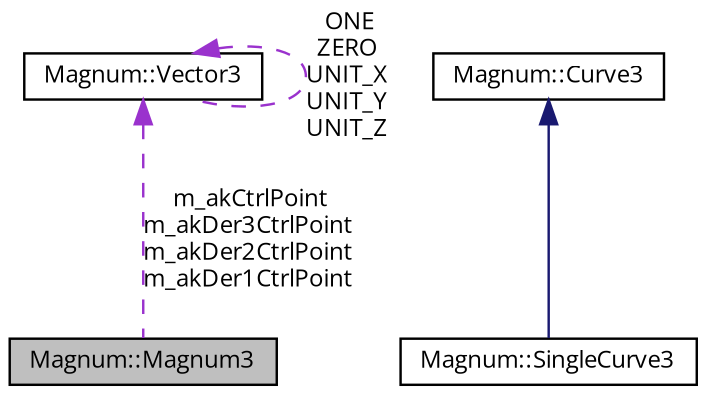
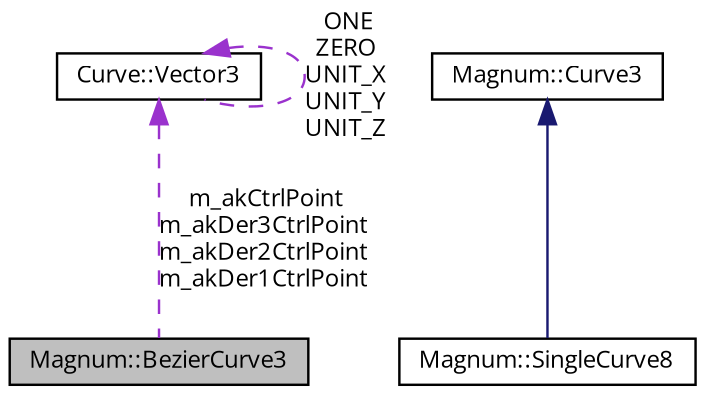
node "Magnum::Vector3": label "Magnum::Vector3" -> "Curve::Vector3"
node "Magnum::Magnum3": label "Magnum::Magnum3" -> "Magnum::BezierCurve3"
node "Magnum::SingleCurve3": label "Magnum::SingleCurve3" -> "Magnum::SingleCurve8"
